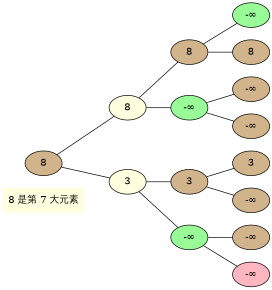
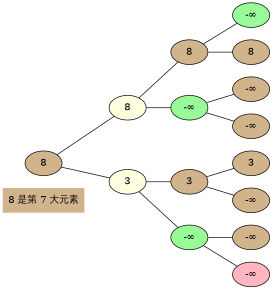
node "8 是第 7 大元素": fillcolor lightyellow -> tan
